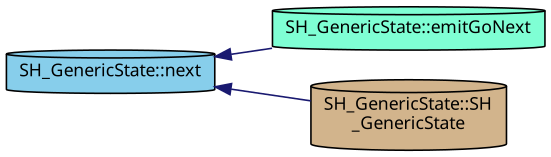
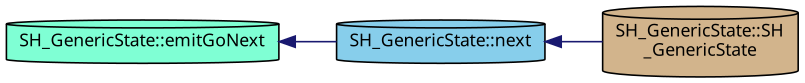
edge "SH_GenericState::emitGoNext" -> "SH_GenericState::next": reversed
